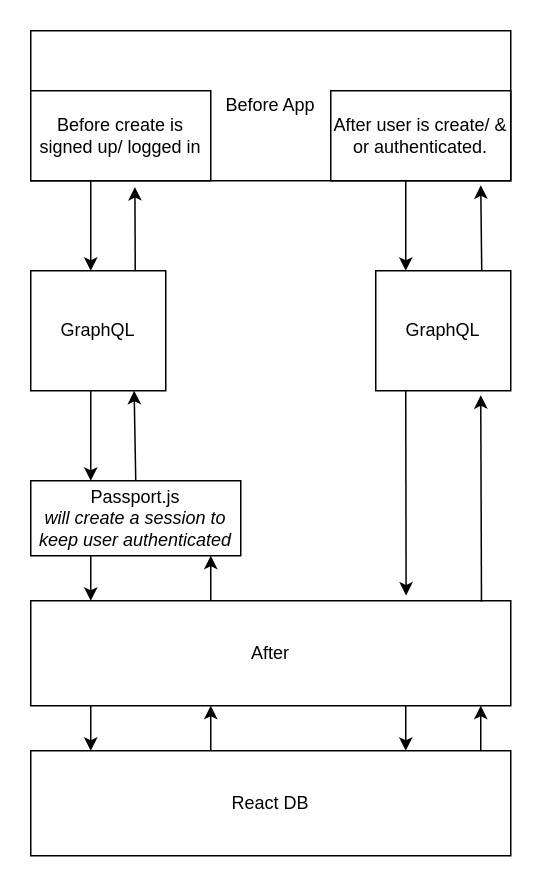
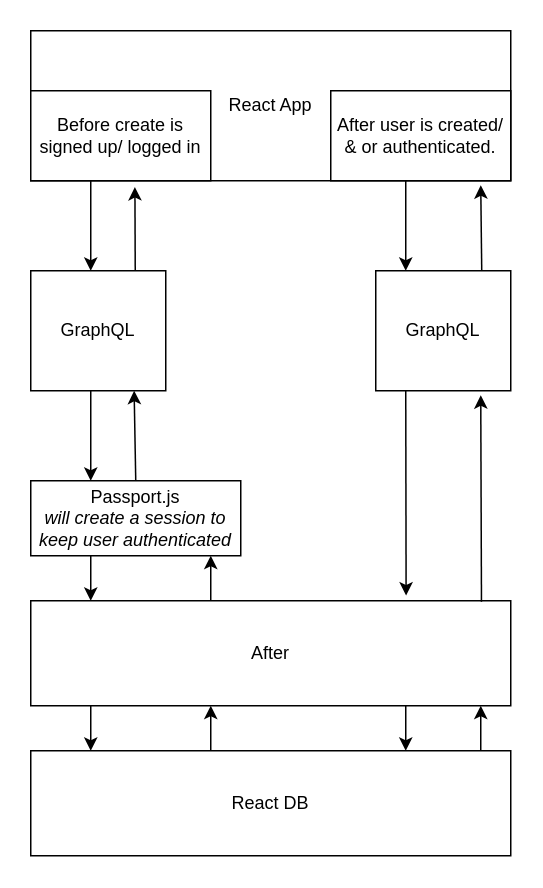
node "Before App": label "Before App" -> "React App"
node "After user is create/ & or authenticated.": label "After user is create/ & or authenticated." -> "After user is created/ & or authenticated."
